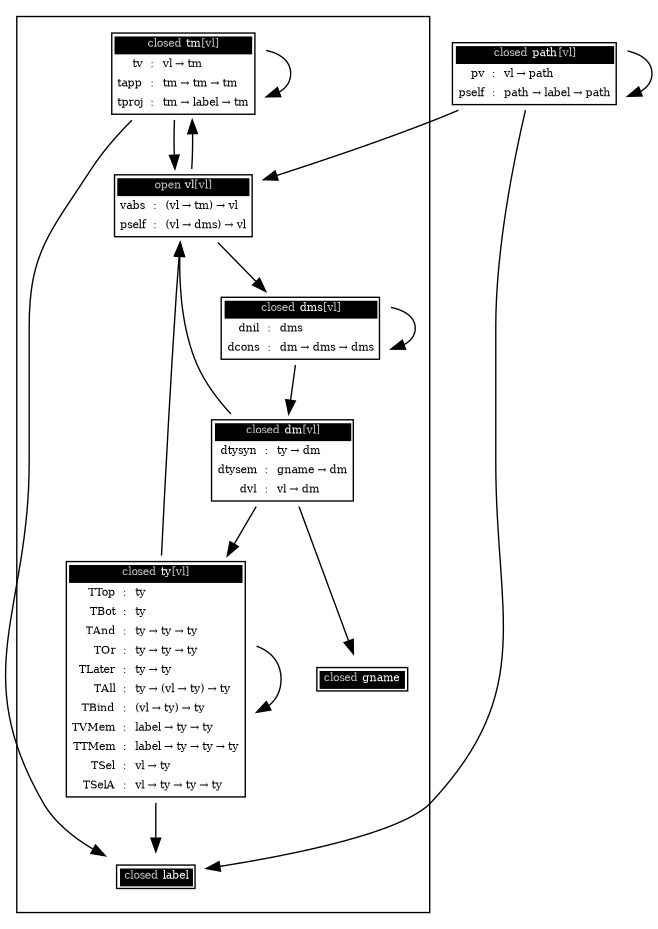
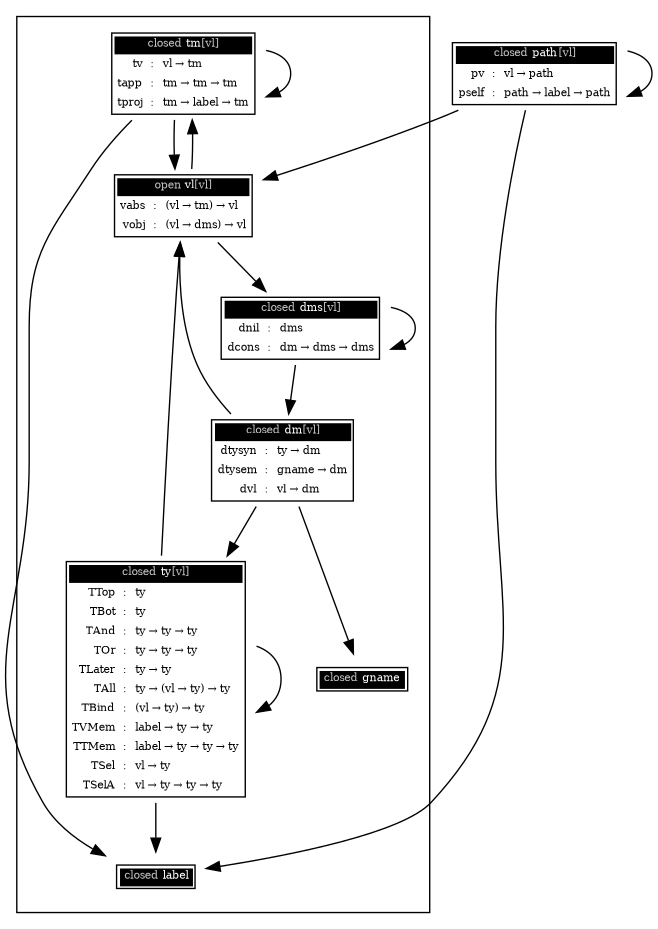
node "open": text "pself" -> "vobj"
